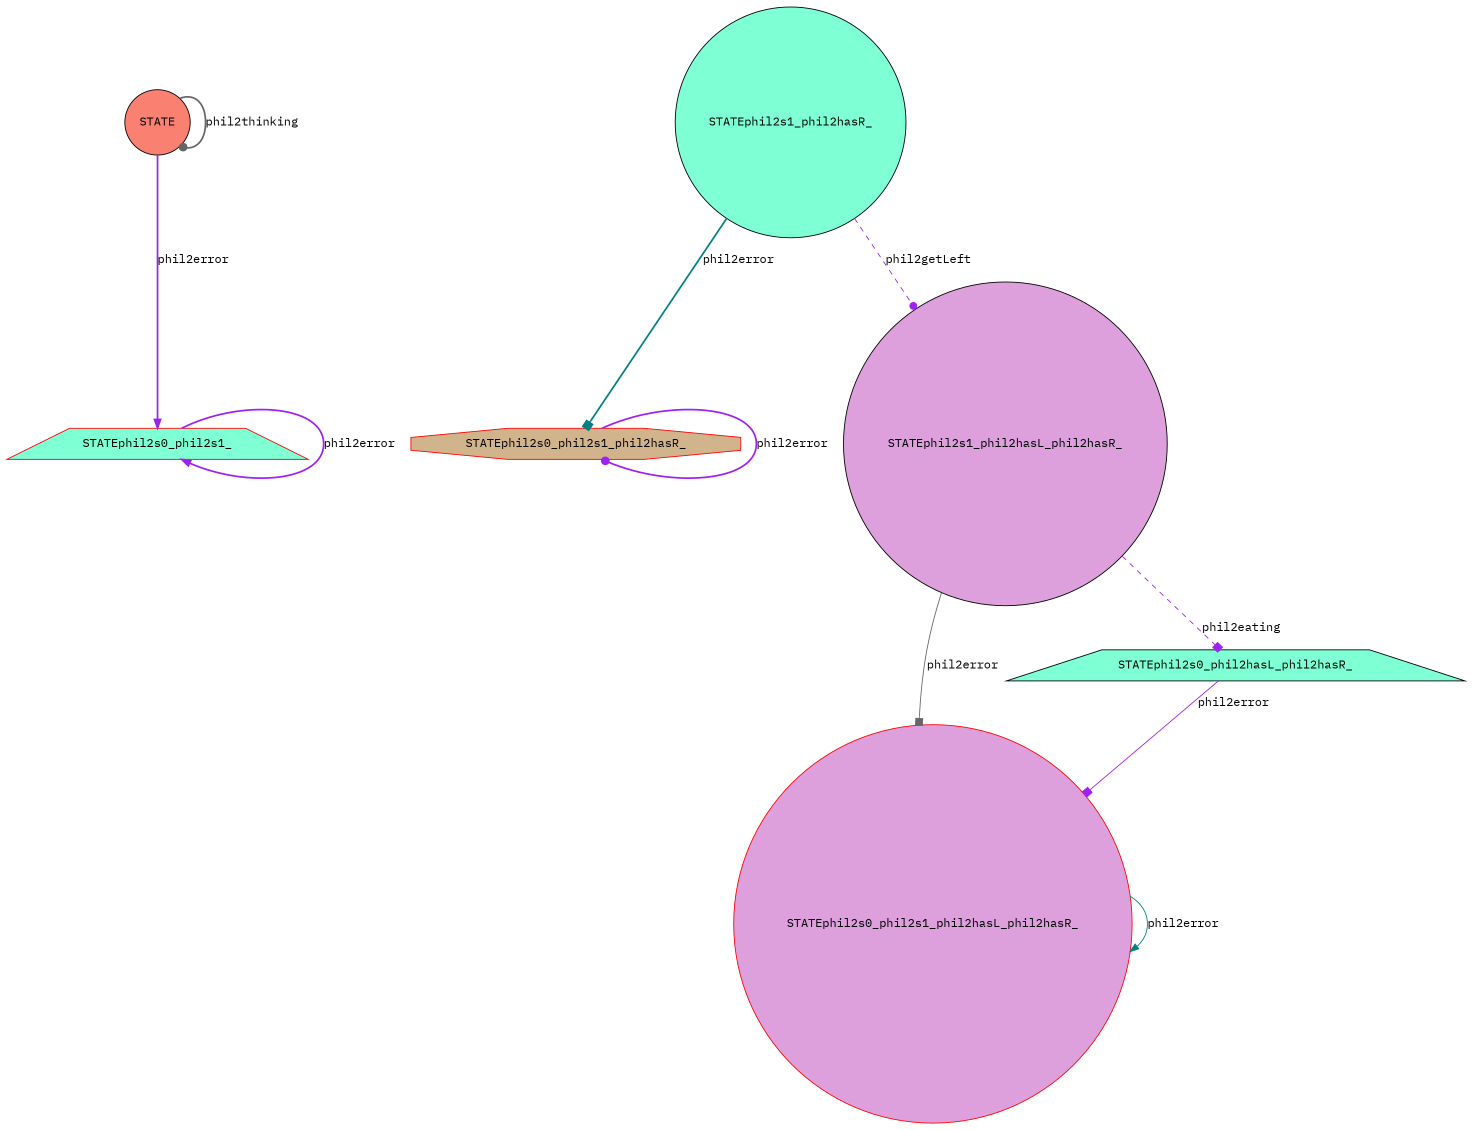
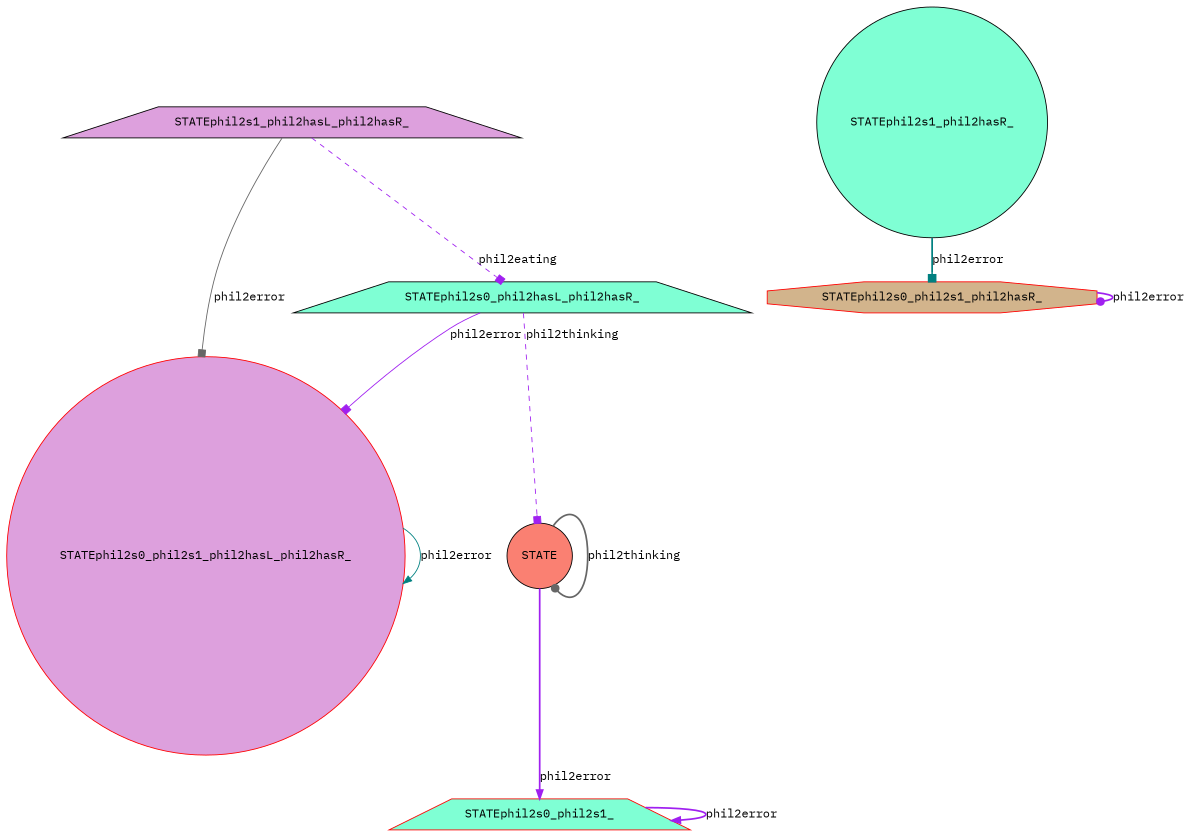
edge "STATEphil2s1_phil2hasR_" -> "STATEphil2s1_phil2hasL_phil2hasR_": removed, label "phil2getLeft"
edge "STATEphil2s0_phil2hasL_phil2hasR_" -> "STATE": added, label "phil2thinking"
node "STATEphil2s1_phil2hasL_phil2hasR_": shape circle -> trapezium
